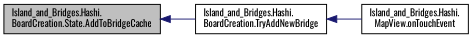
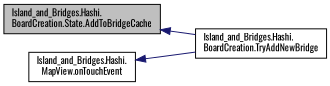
edge "Island_and_Bridges.Hashi. MapView.onTouchEvent" -> "Island_and_Bridges.Hashi. BoardCreation.TryAddNewBridge": reversed
